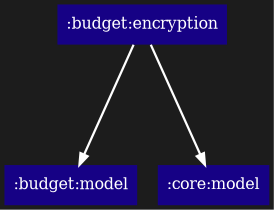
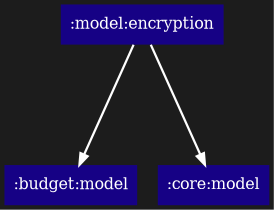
node ":budget:encryption": label ":budget:encryption" -> ":model:encryption"
